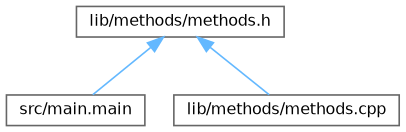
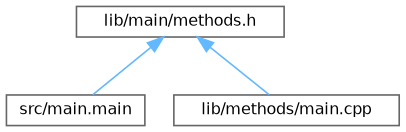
node "lib/methods/methods.h": label "lib/methods/methods.h" -> "lib/main/methods.h"
node "lib/methods/methods.cpp": label "lib/methods/methods.cpp" -> "lib/methods/main.cpp"
